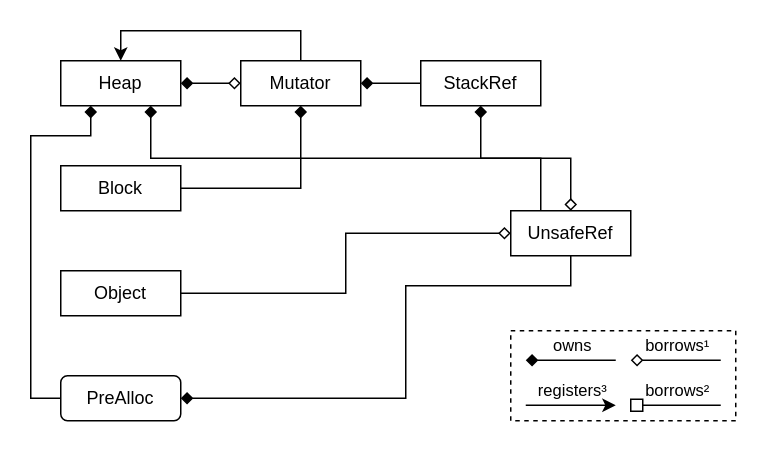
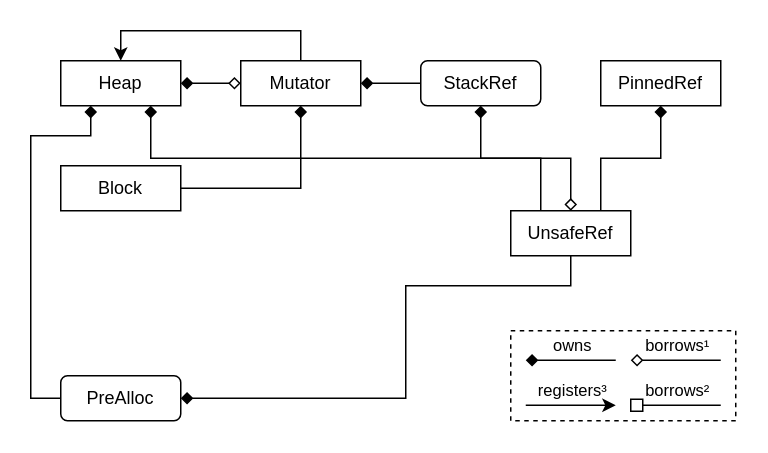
node "StackRef": shape rectangle -> rounded rectangle
node "PinnedRef": added
edge "UnsafeRef" -> "PinnedRef": added
edge "Object" -> "UnsafeRef": removed
node "Object": removed
